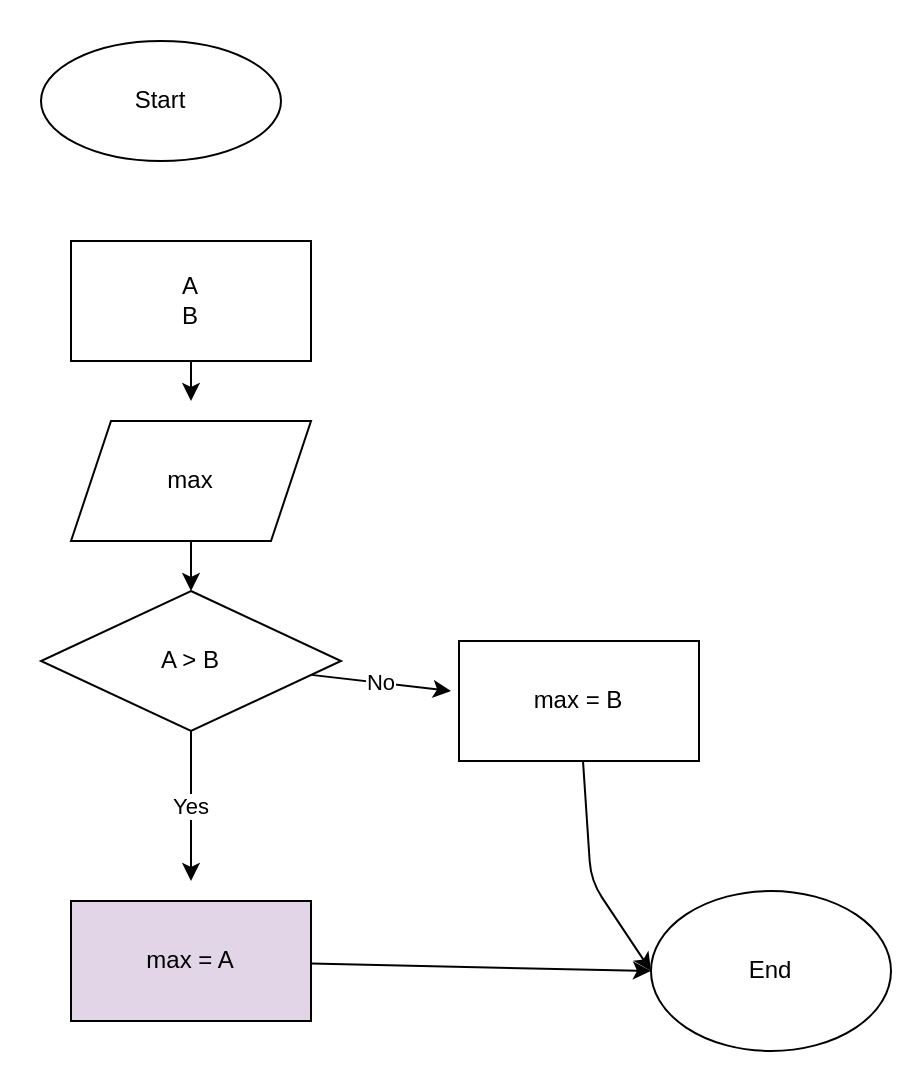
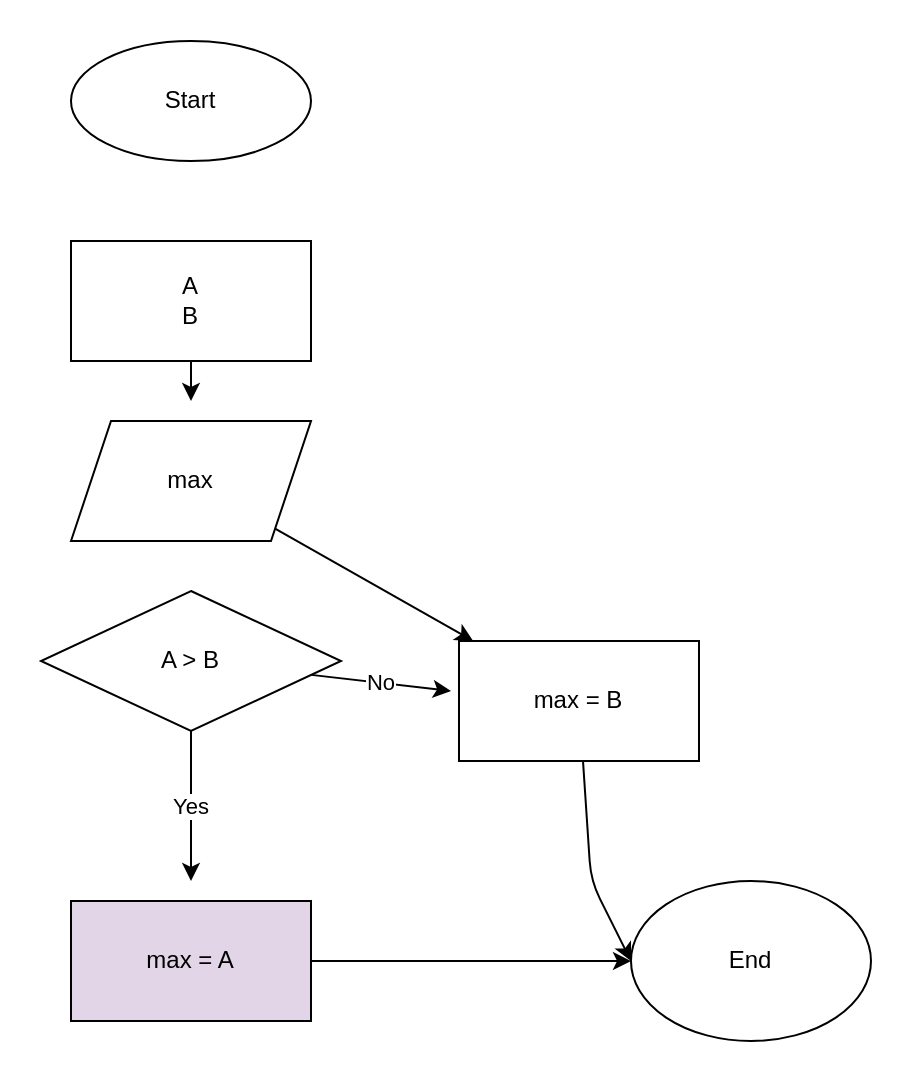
node "Start": moved (161, 101) -> (191, 101)
edge "max" -> "A > B": now "max" -> "max = B"
node "End": moved (771, 971) -> (751, 961)
